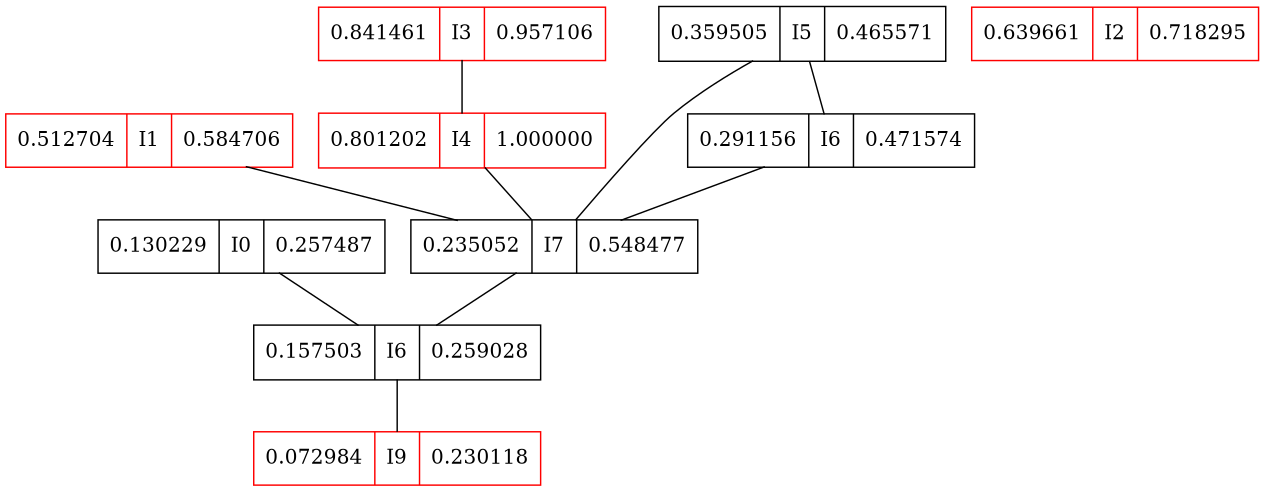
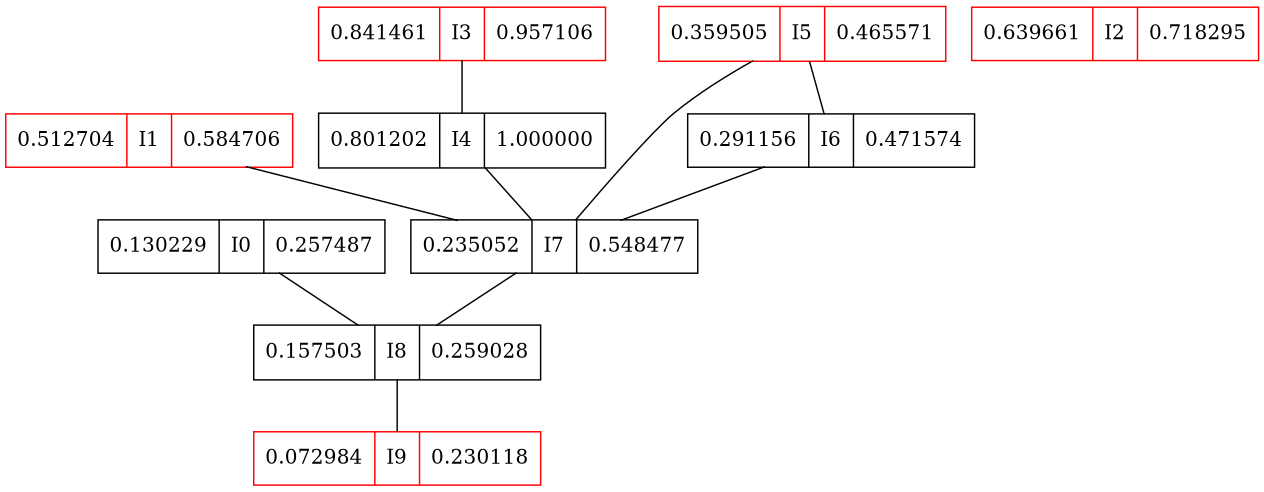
node "0.359505": color black -> red
node "0.801202": color red -> black
node "0.157503": text "I6" -> "I8"
